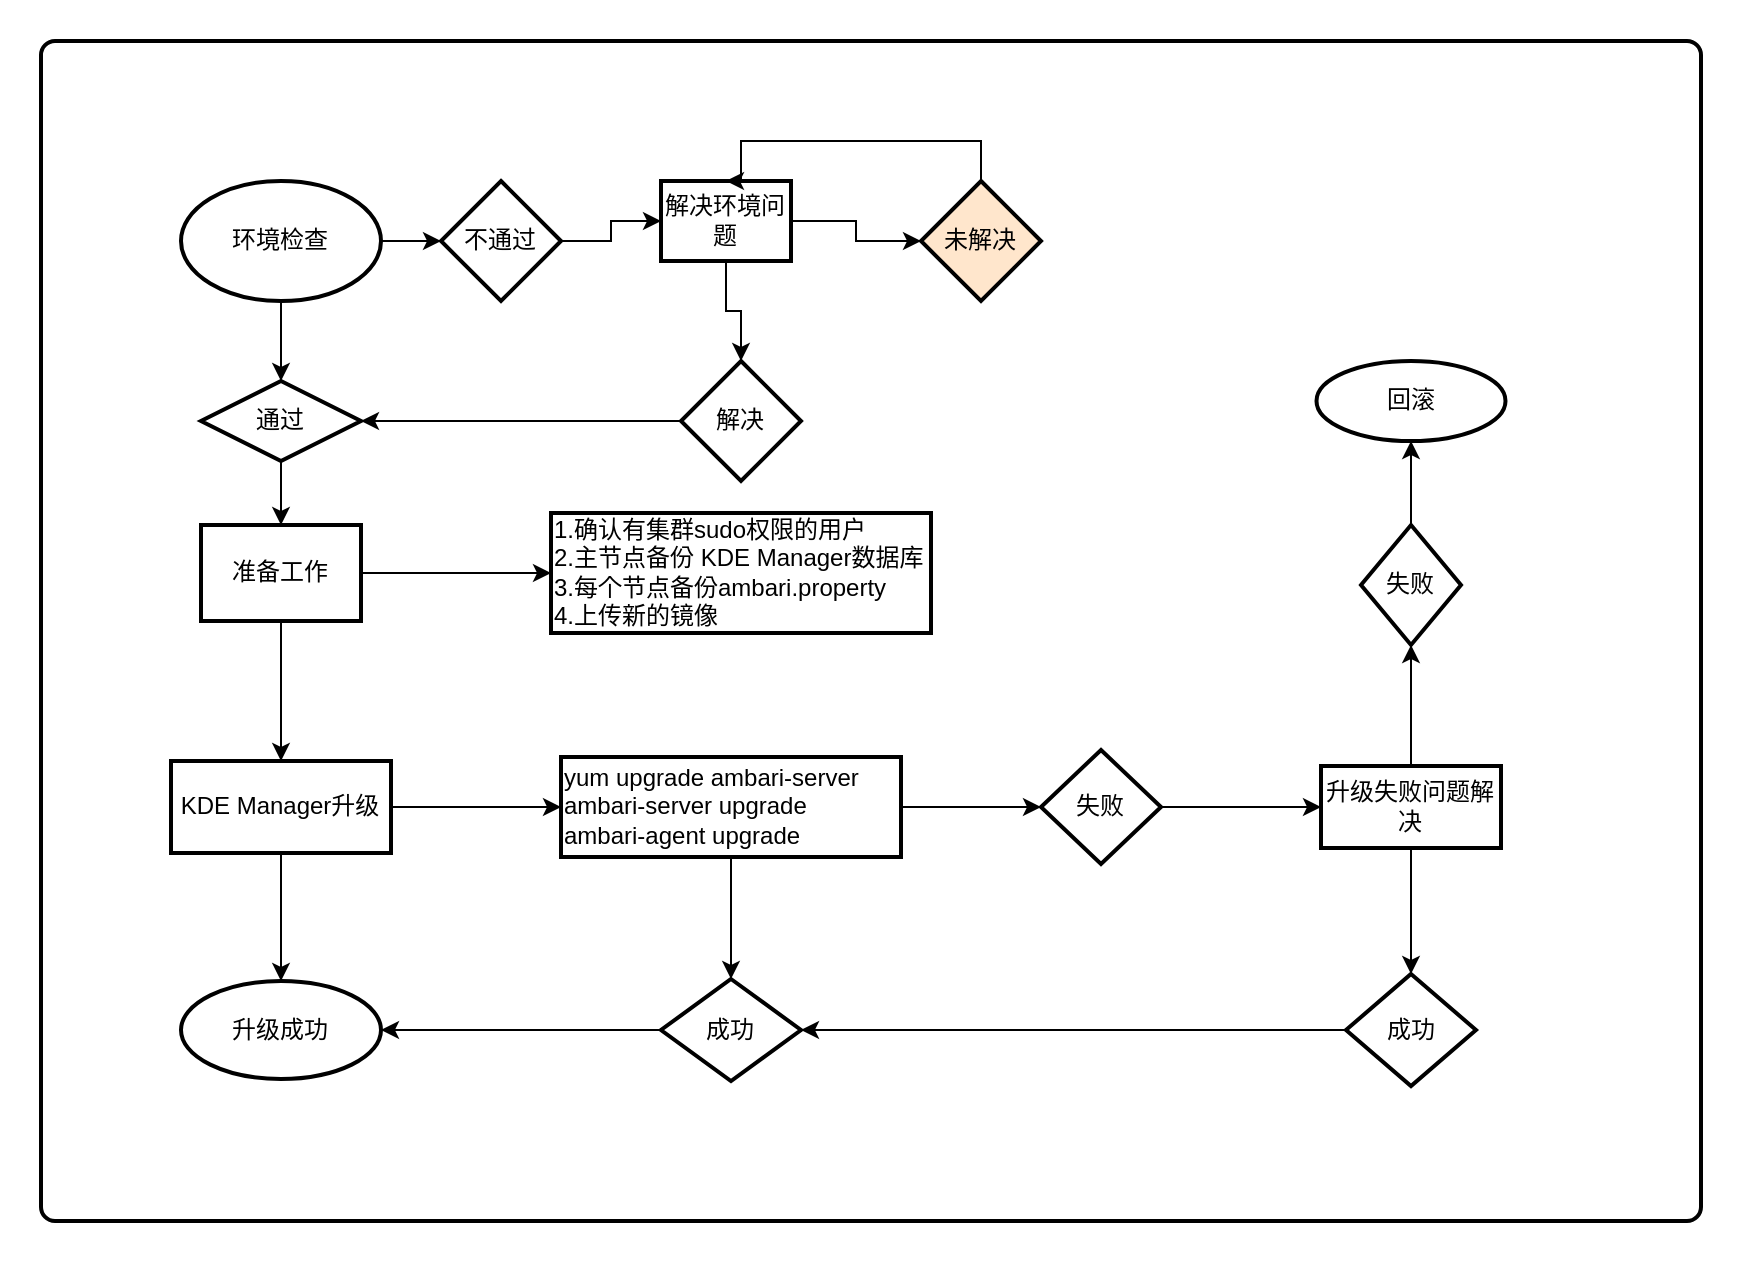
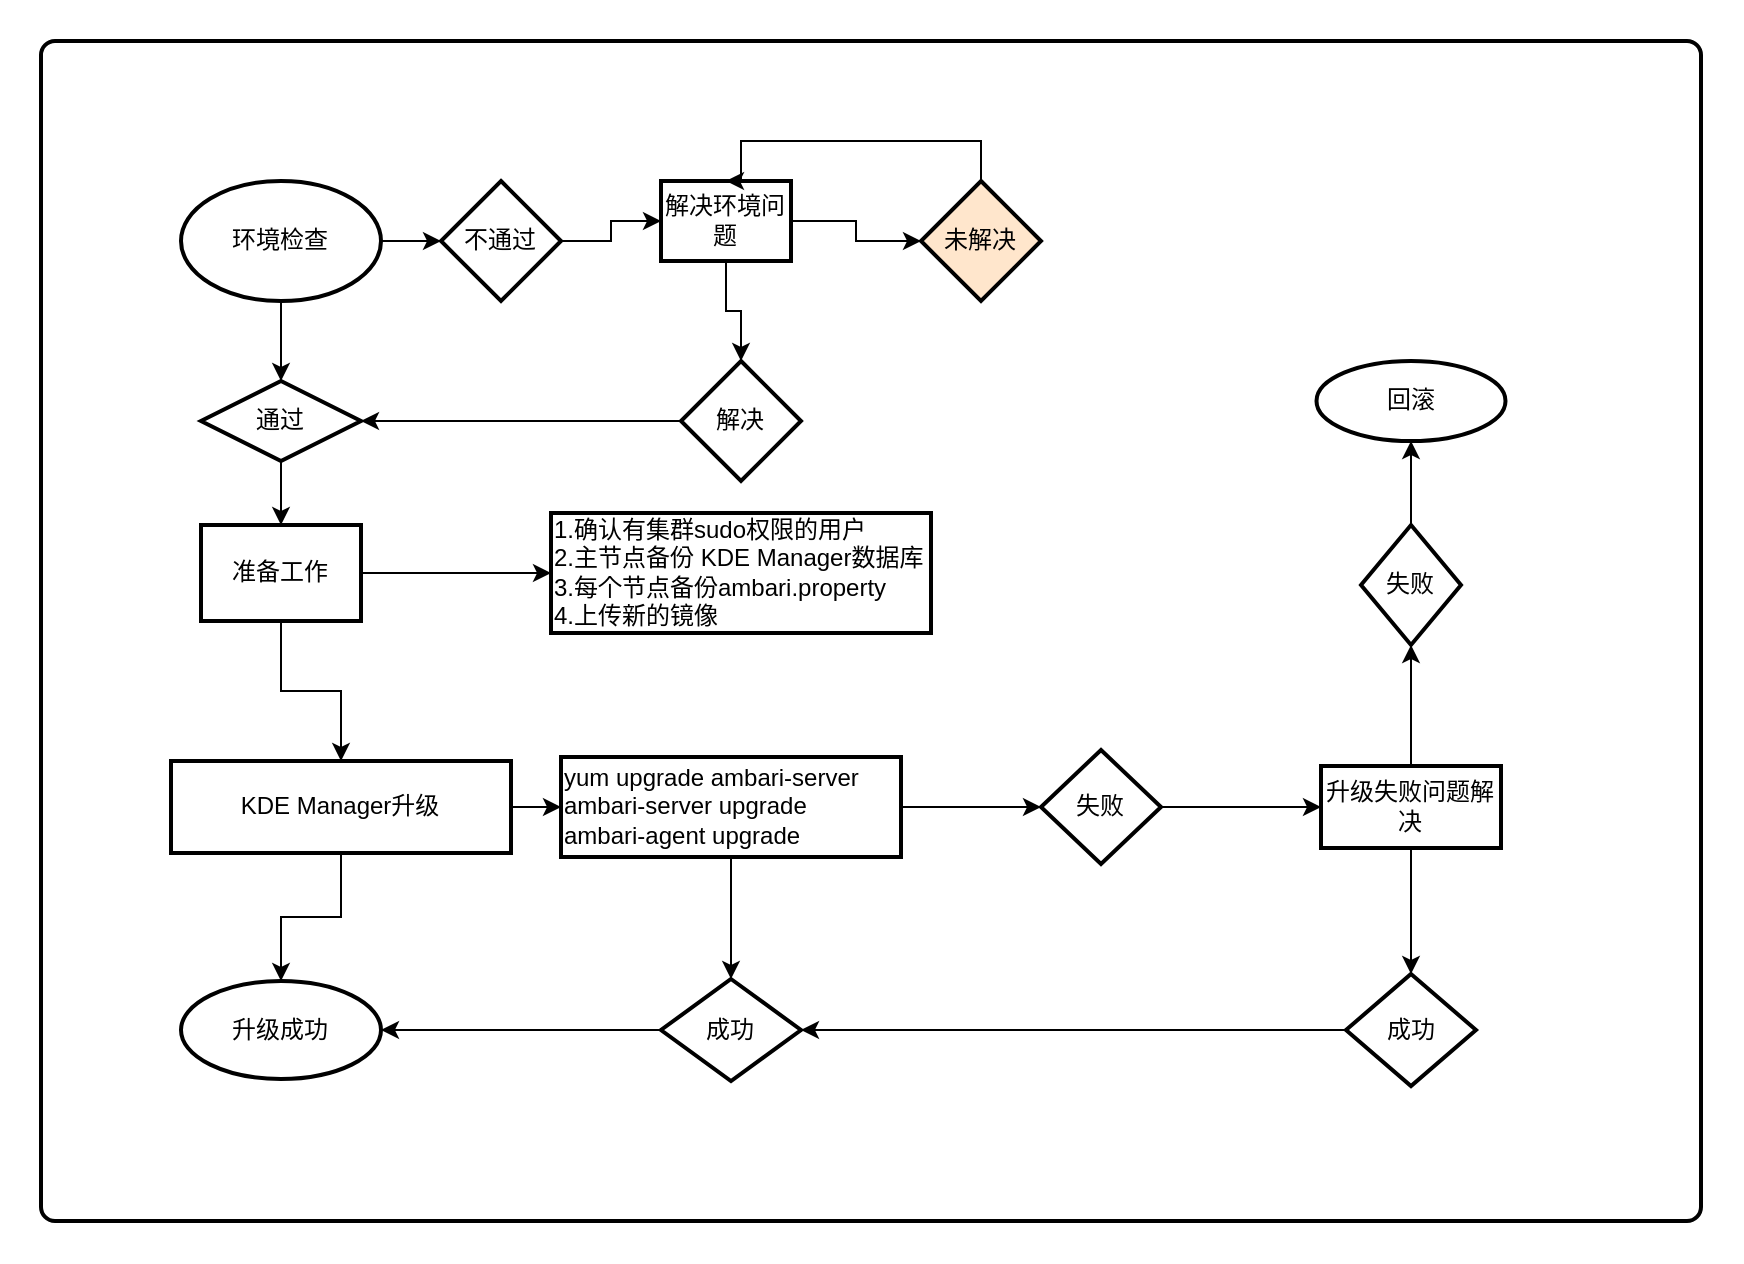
node "KDE Manager升级": size 220x92 -> 340x92
